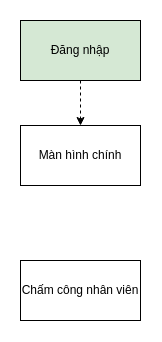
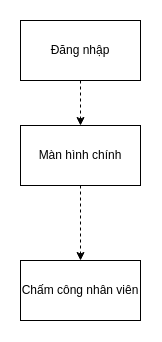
node "Đăng nhập": fillcolor #d5e8d4 -> #ffffff
edge "Màn hình chính" -> "Chấm công nhân viên": added
